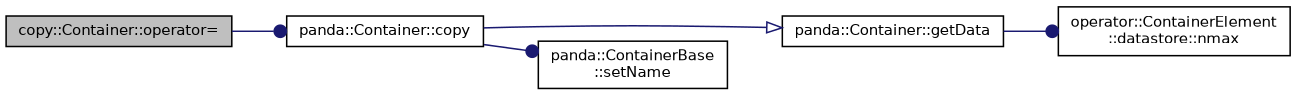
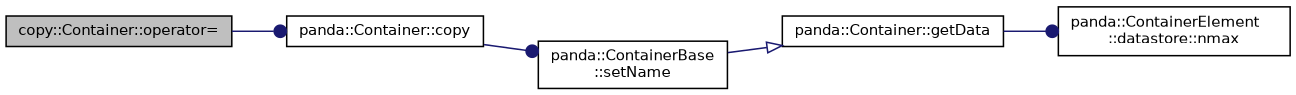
edge "panda::Container::copy" -> "panda::Container::getData": now "panda::ContainerBase ::setName" -> "panda::Container::getData"
node "operator::ContainerElement ::datastore::nmax": label "operator::ContainerElement ::datastore::nmax" -> "panda::ContainerElement ::datastore::nmax"
